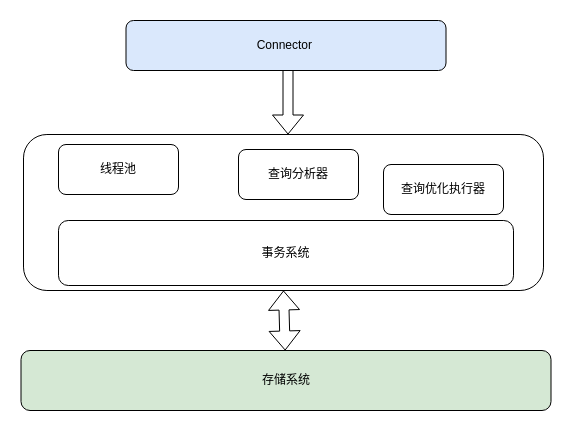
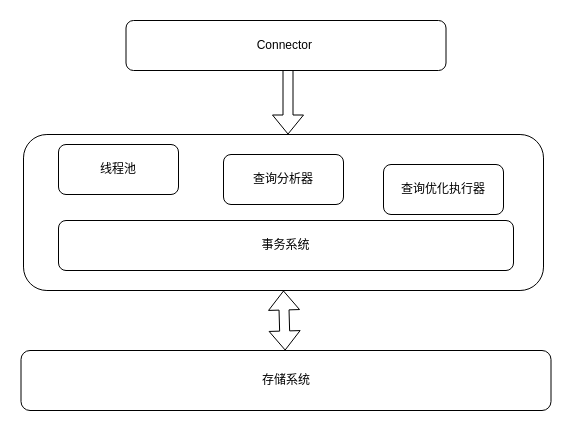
node "Connector": fillcolor #dae8fc -> #ffffff
node "查询分析器": moved (299, 175) -> (284, 180)
node "事务系统": size 455x65 -> 455x50
node "存储系统": fillcolor #d5e8d4 -> #ffffff
